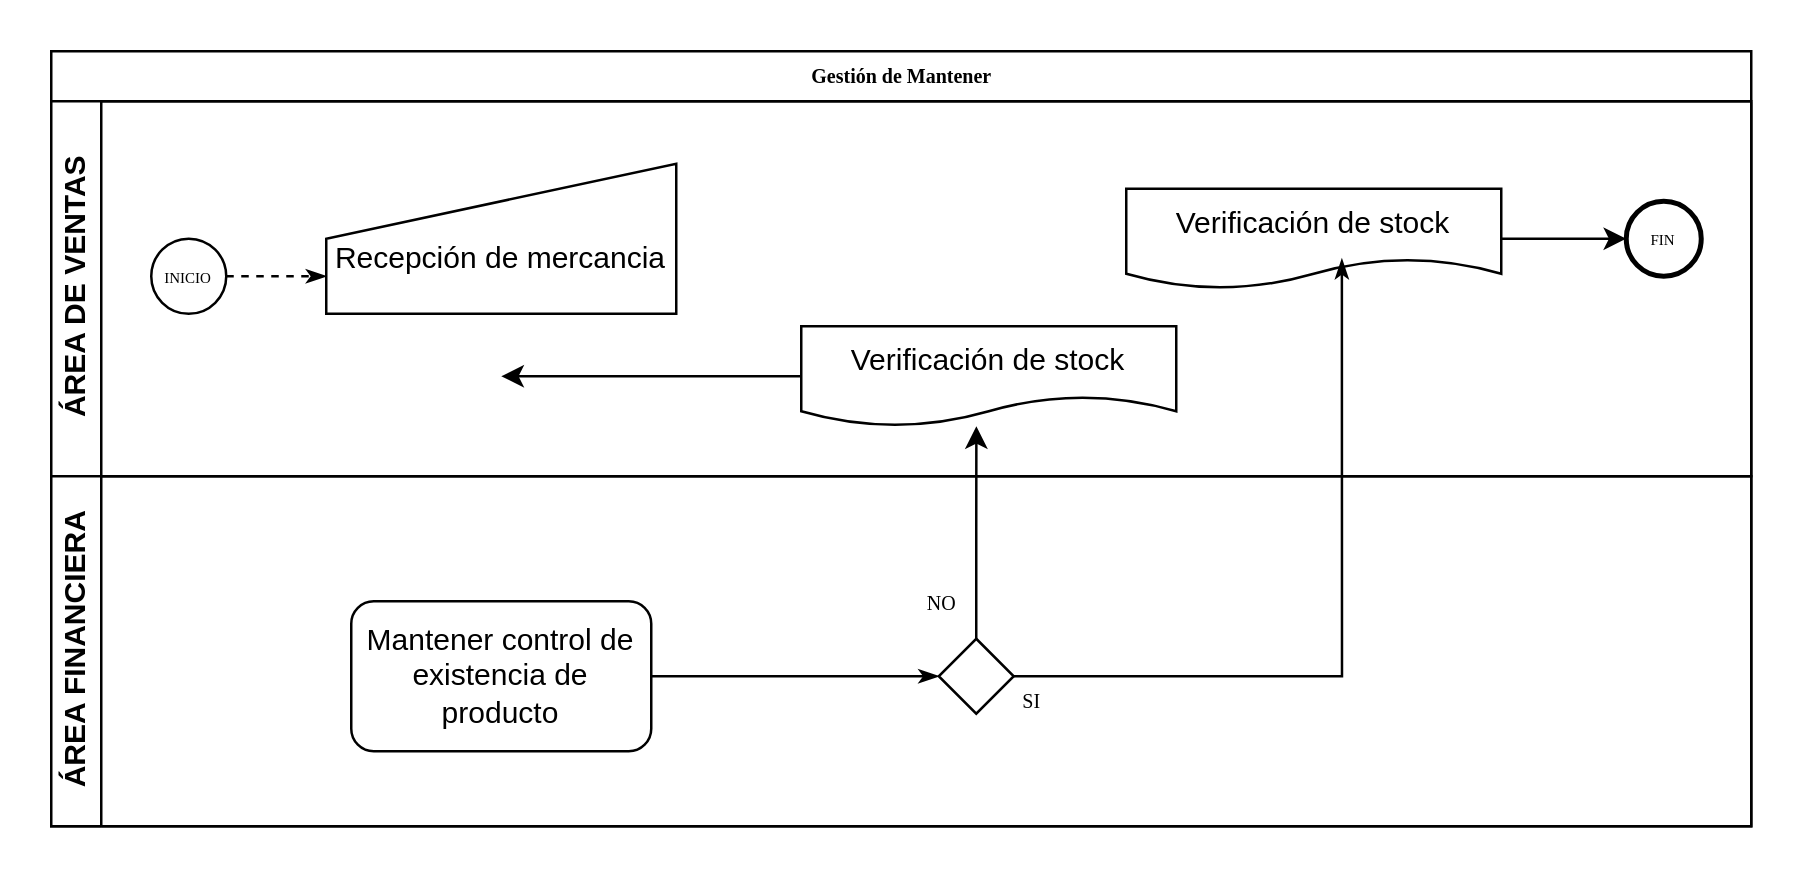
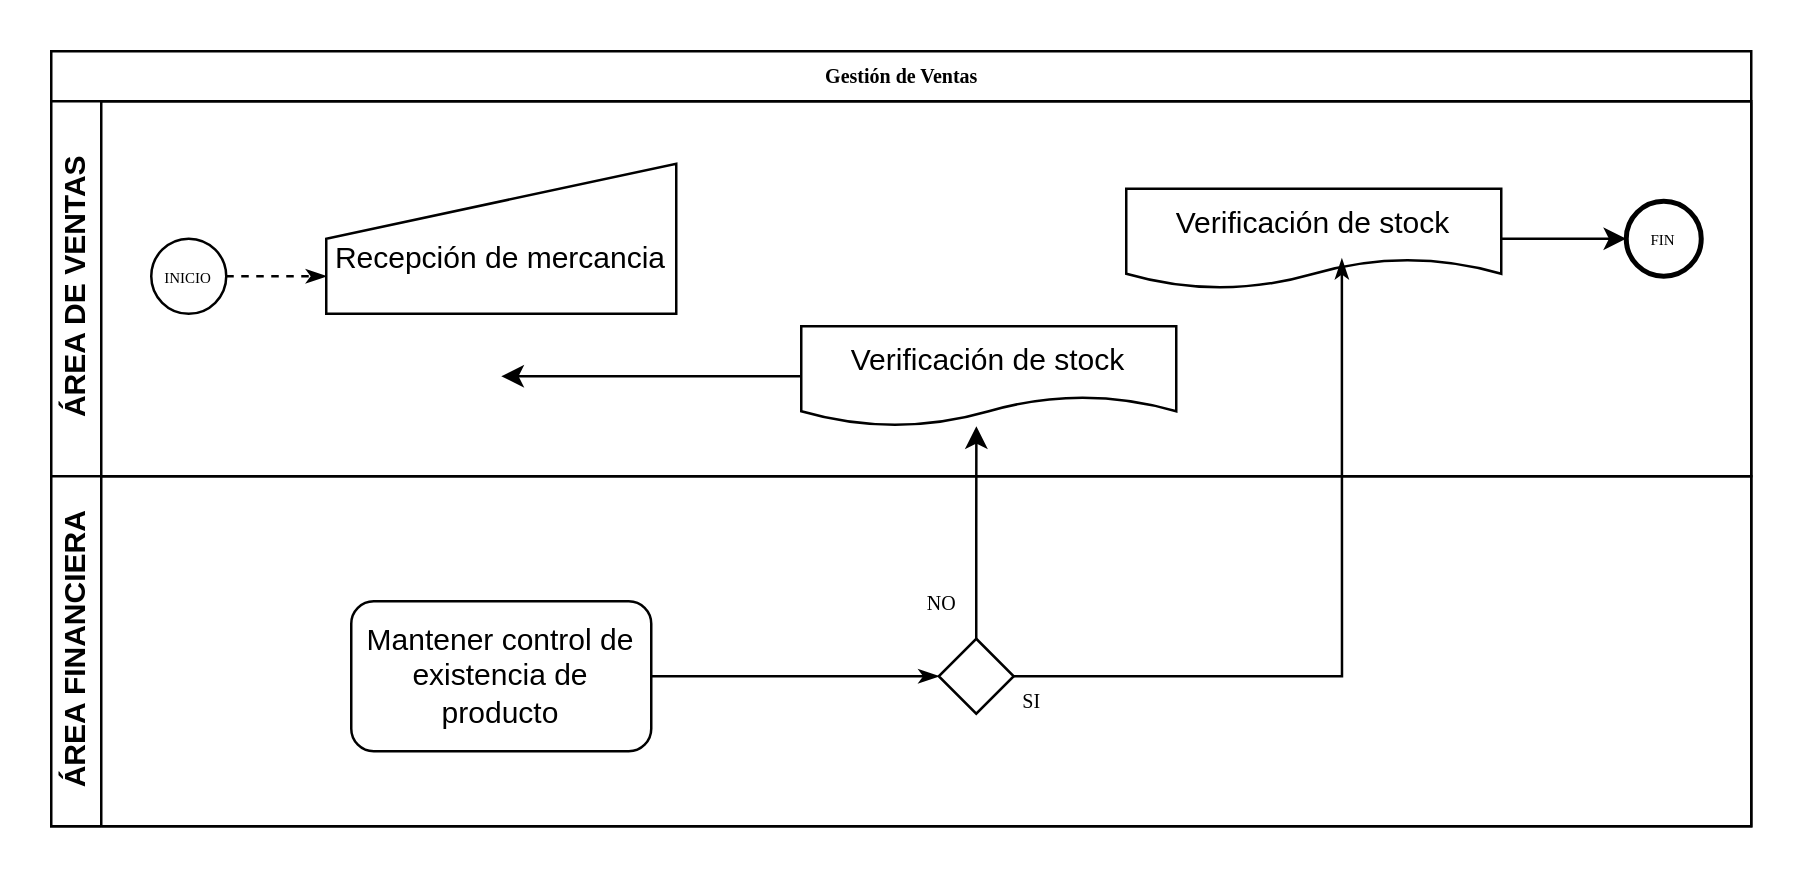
node "Gestión de Mantener": label "Gestión de Mantener" -> "Gestión de Ventas"
